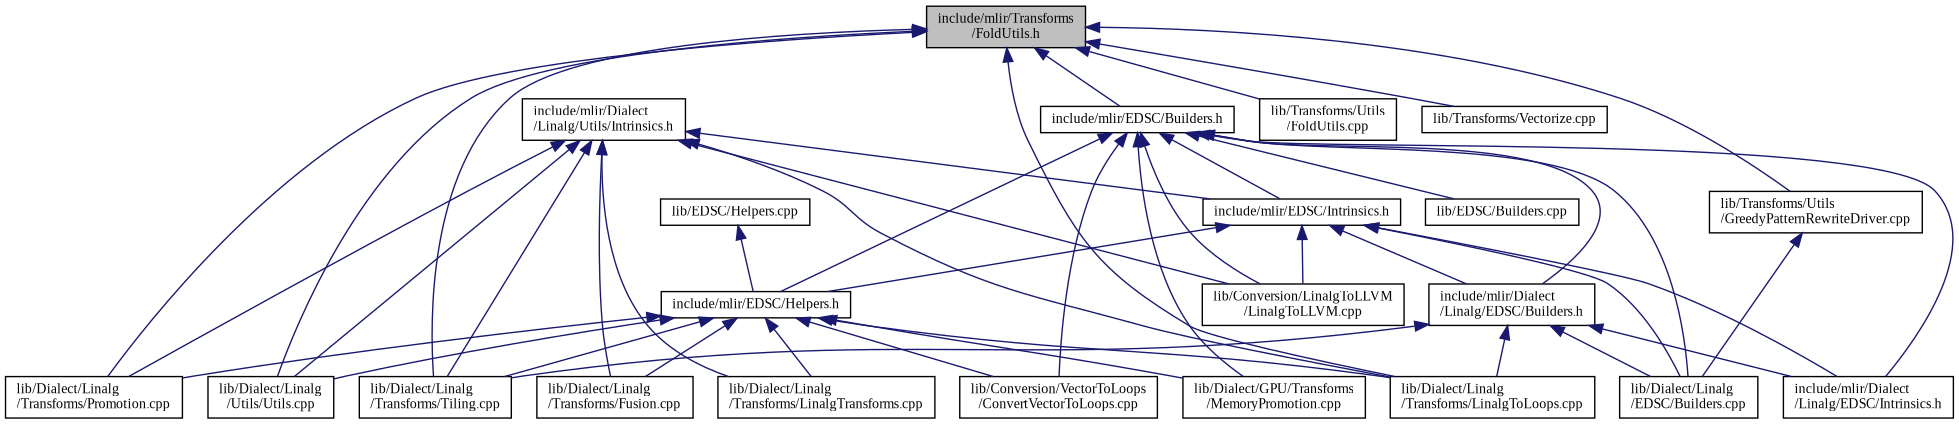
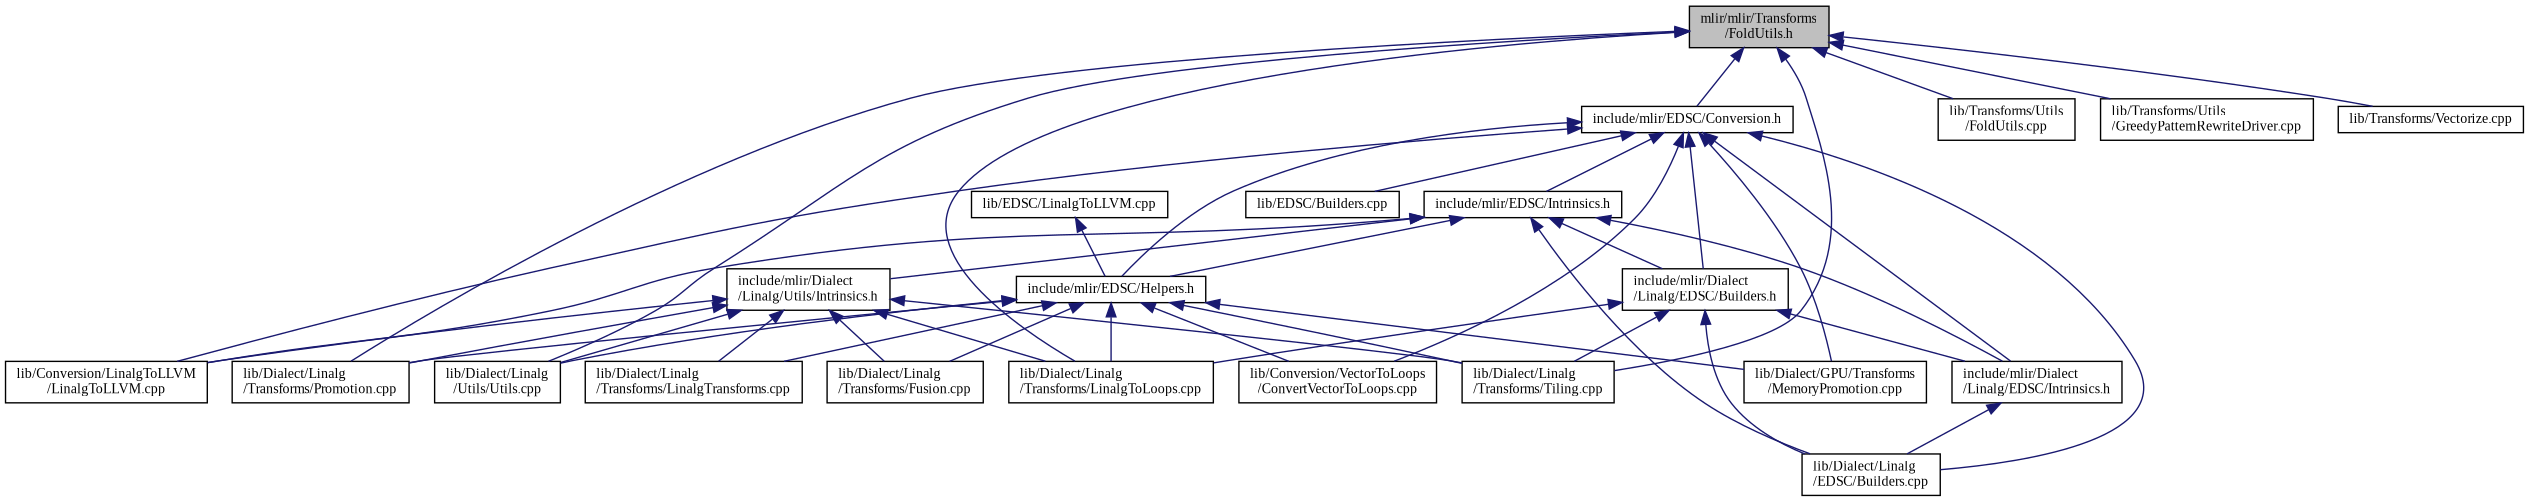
node "include/mlir/Transforms /FoldUtils.h": label "include/mlir/Transforms /FoldUtils.h" -> "mlir/mlir/Transforms /FoldUtils.h"
node "include/mlir/EDSC/Builders.h": label "include/mlir/EDSC/Builders.h" -> "include/mlir/EDSC/Conversion.h"
edge "include/mlir/EDSC/Intrinsics.h" -> "include/mlir/Dialect /Linalg/Utils/Intrinsics.h": reversed
node "lib/EDSC/Helpers.cpp": label "lib/EDSC/Helpers.cpp" -> "lib/EDSC/LinalgToLLVM.cpp"
edge "lib/Dialect/Linalg /EDSC/Builders.cpp" -> "lib/Transforms/Utils /GreedyPatternRewriteDriver.cpp": now "lib/Dialect/Linalg /EDSC/Builders.cpp" -> "include/mlir/Dialect /Linalg/EDSC/Intrinsics.h"
